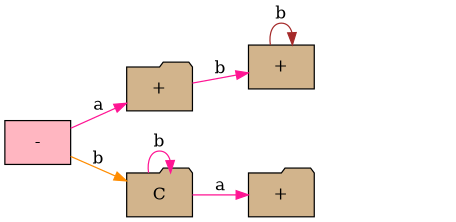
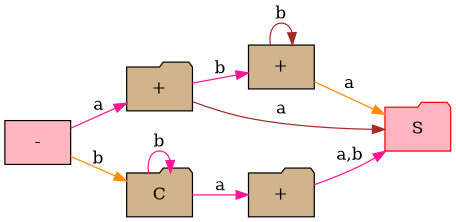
node "S": added
